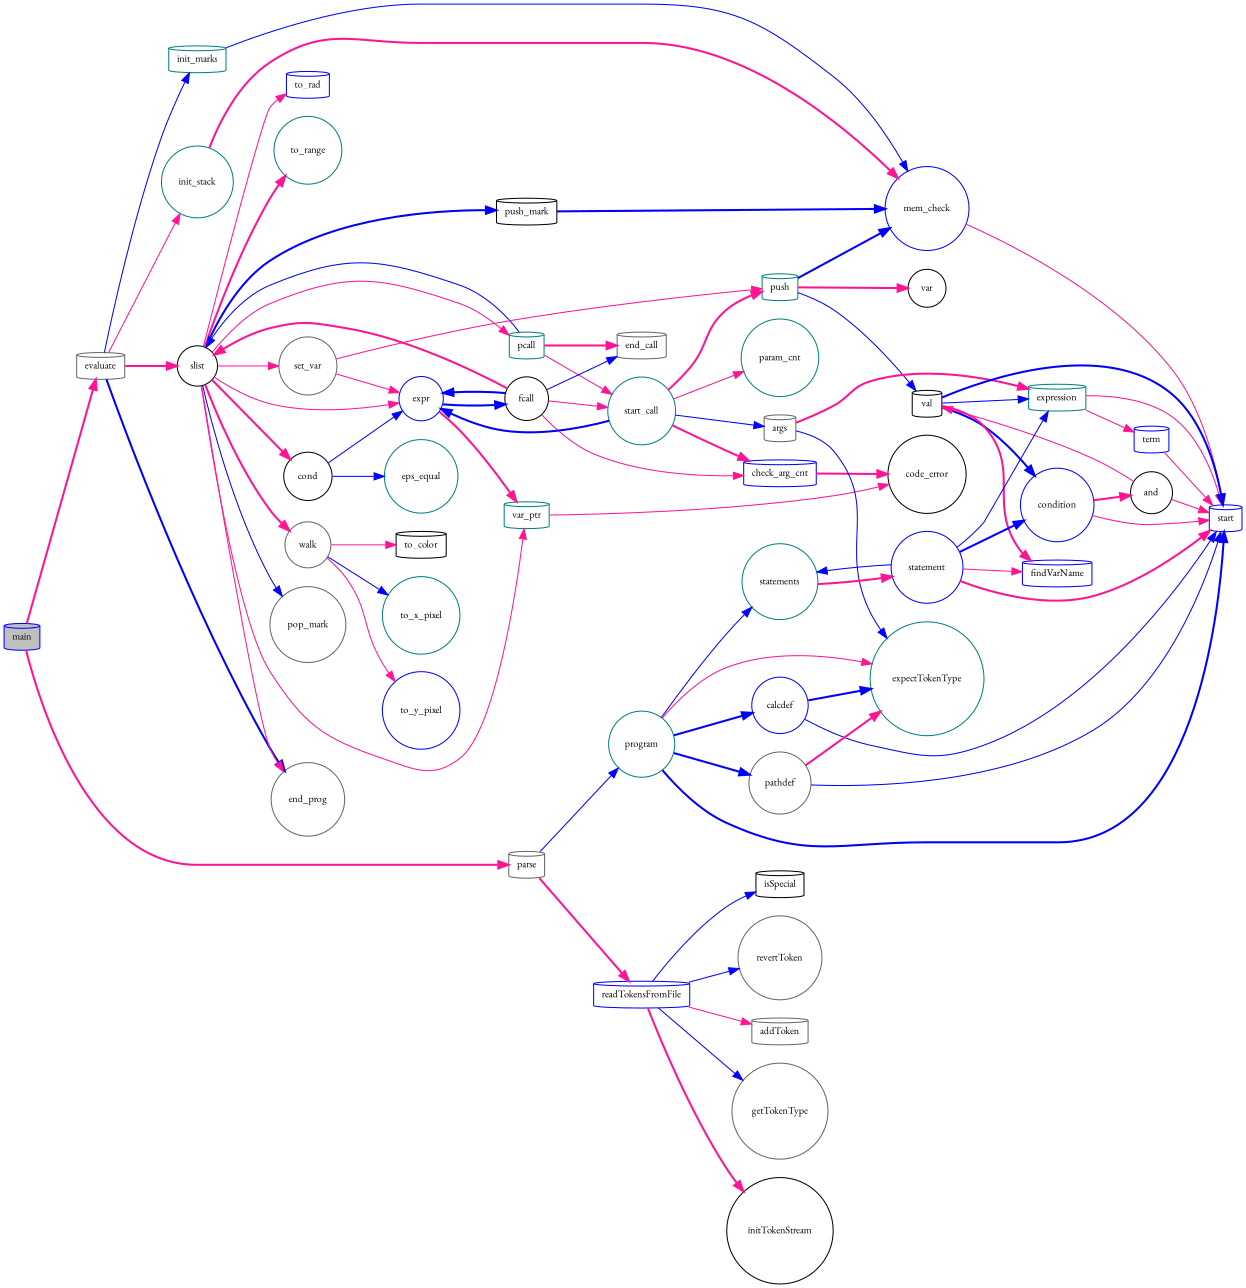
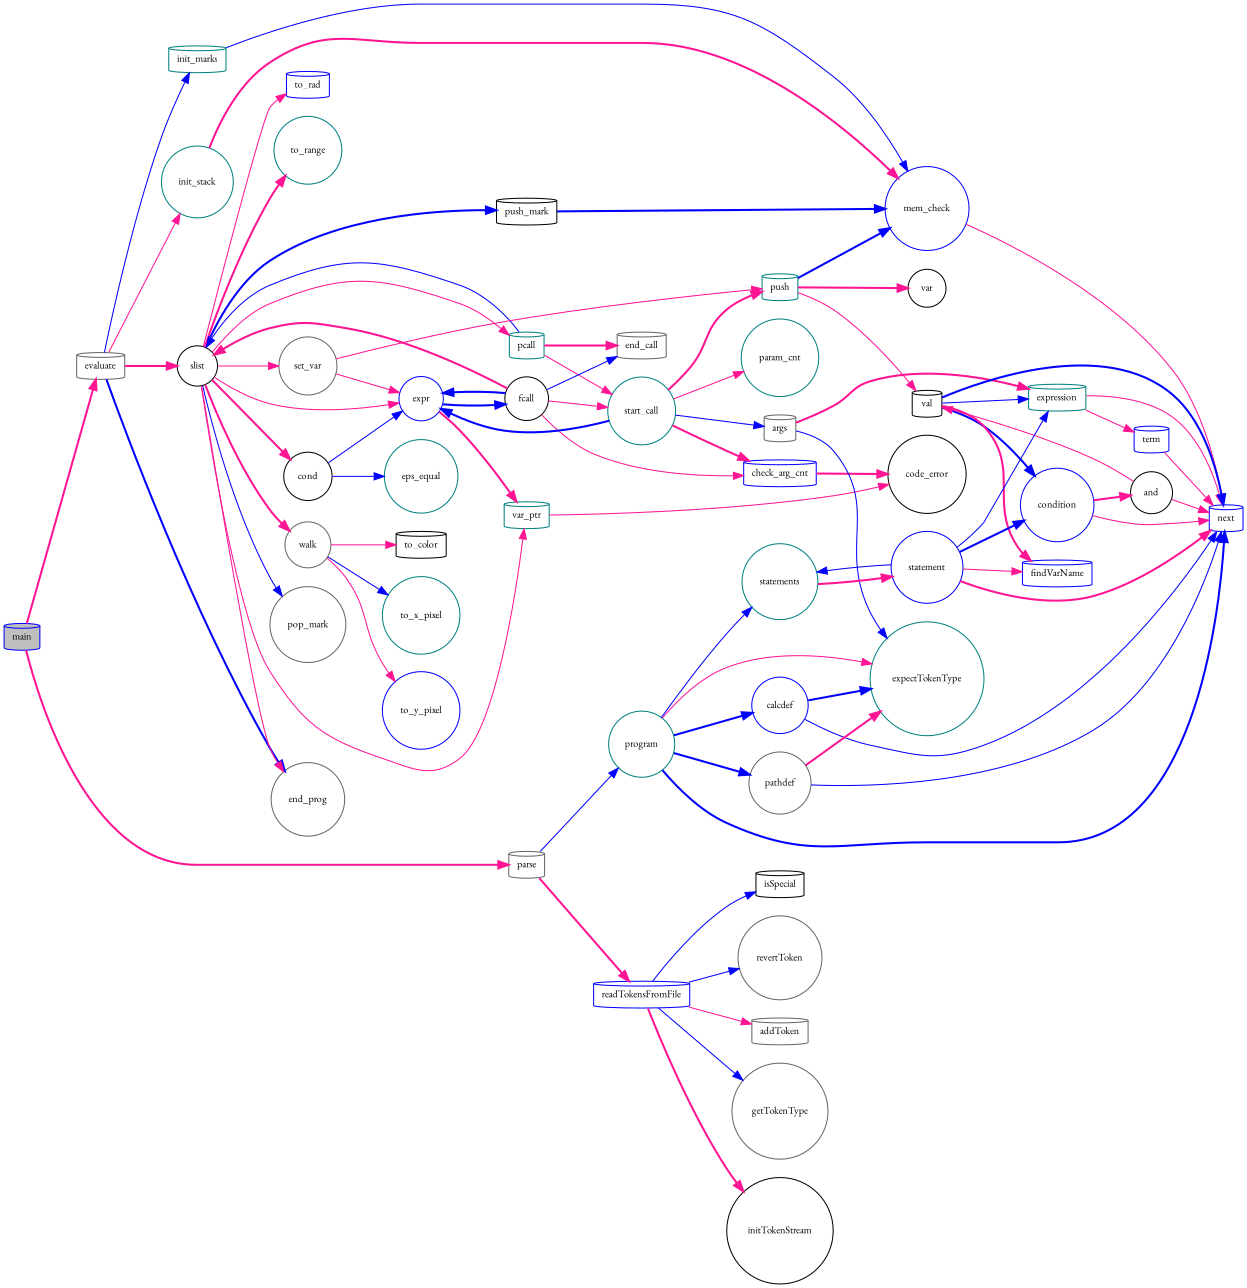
edge "push" -> "val": color blue -> deeppink
node "start": label "start" -> "next"
